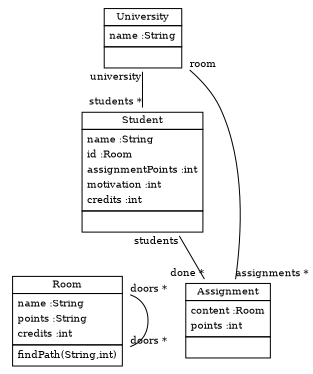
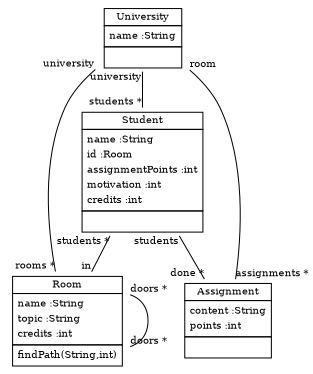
edge "University" -- "Room": added
edge "Student" -- "Room": added
node "Assignment": text "content :Room" -> "content :String"
node "Room": text "points :String" -> "topic :String"
